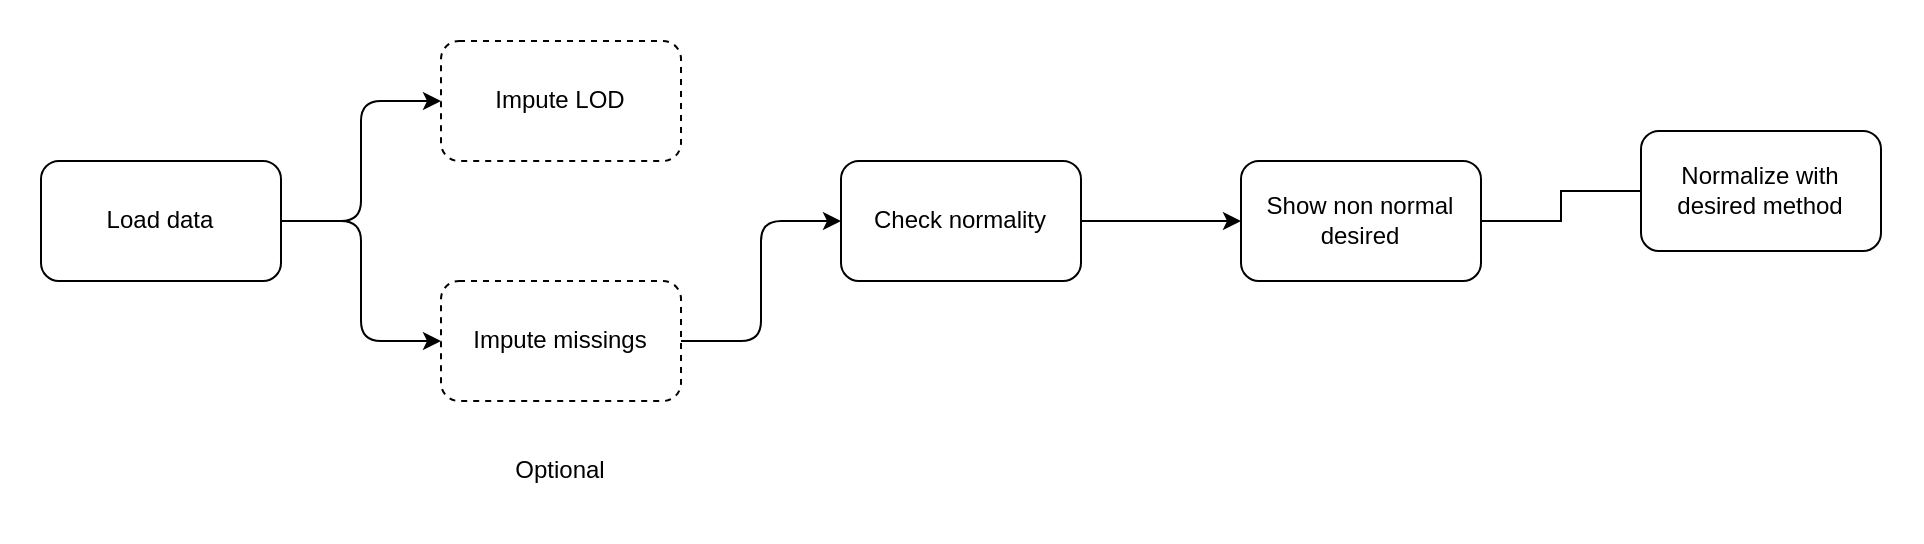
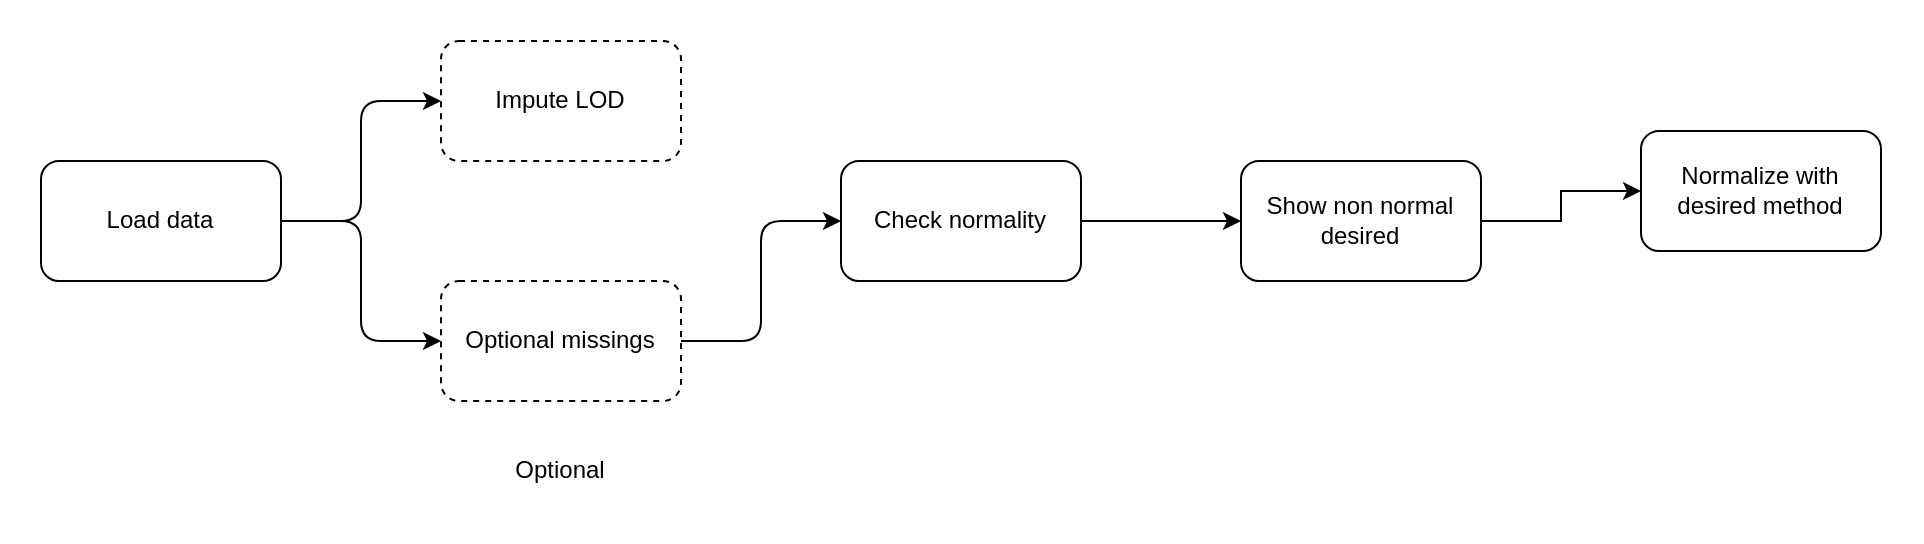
edge "Normalize with desired method" -- "Show non normal desired": arrowhead none -> classic
node "Impute missings": label "Impute missings" -> "Optional missings"
